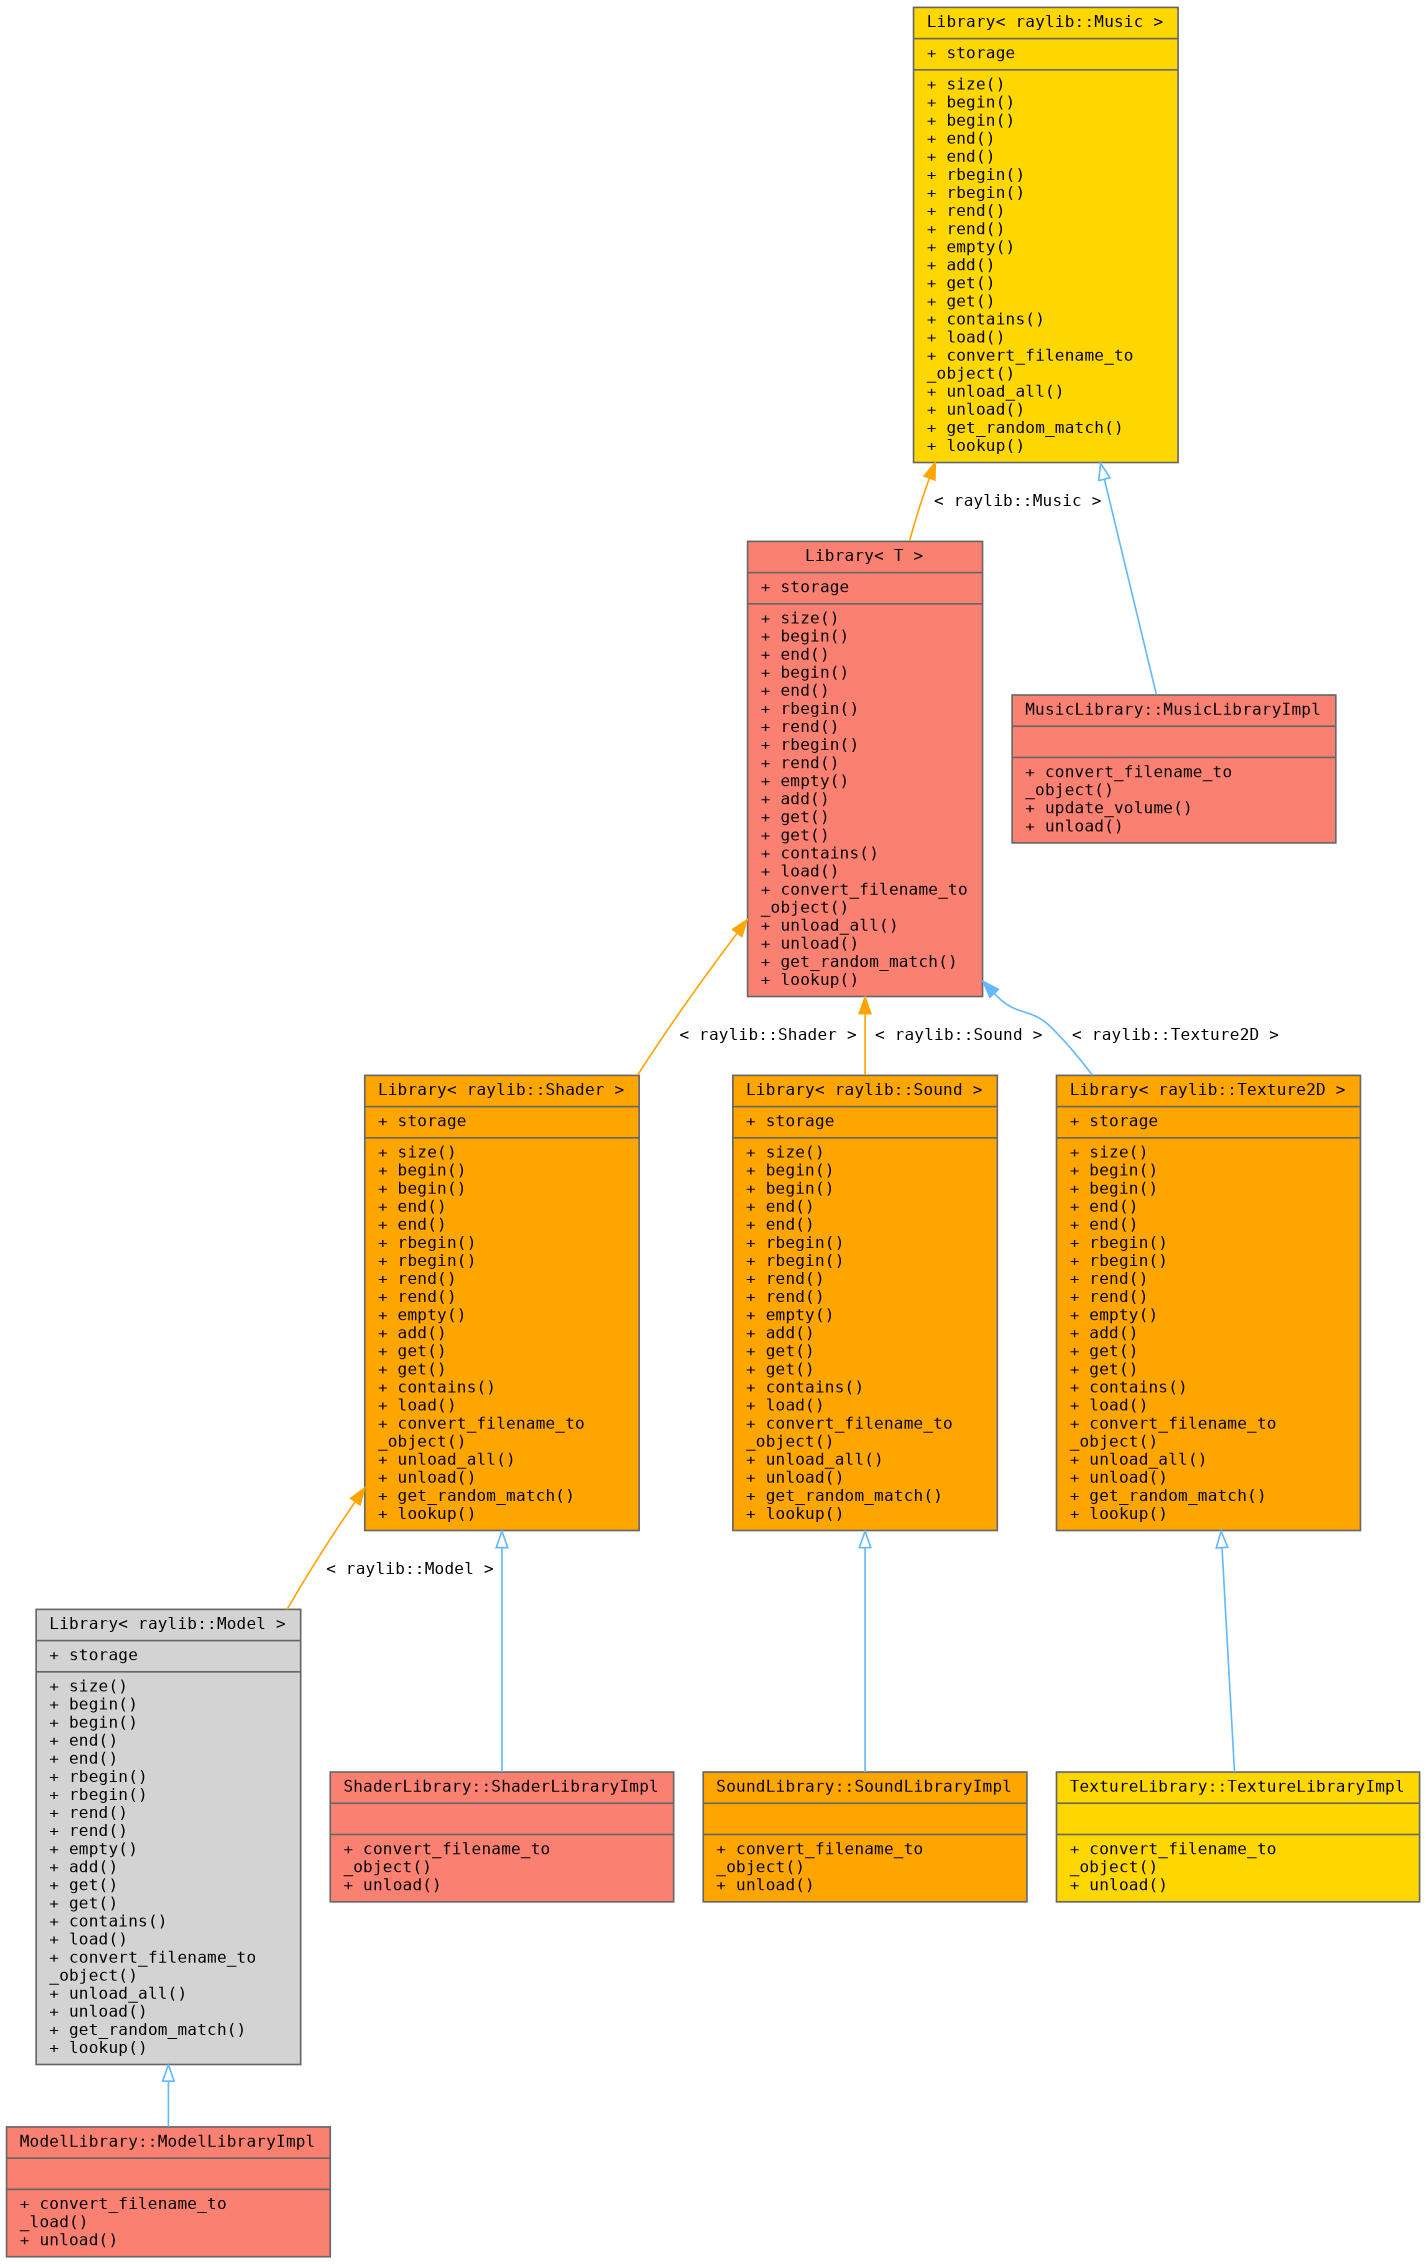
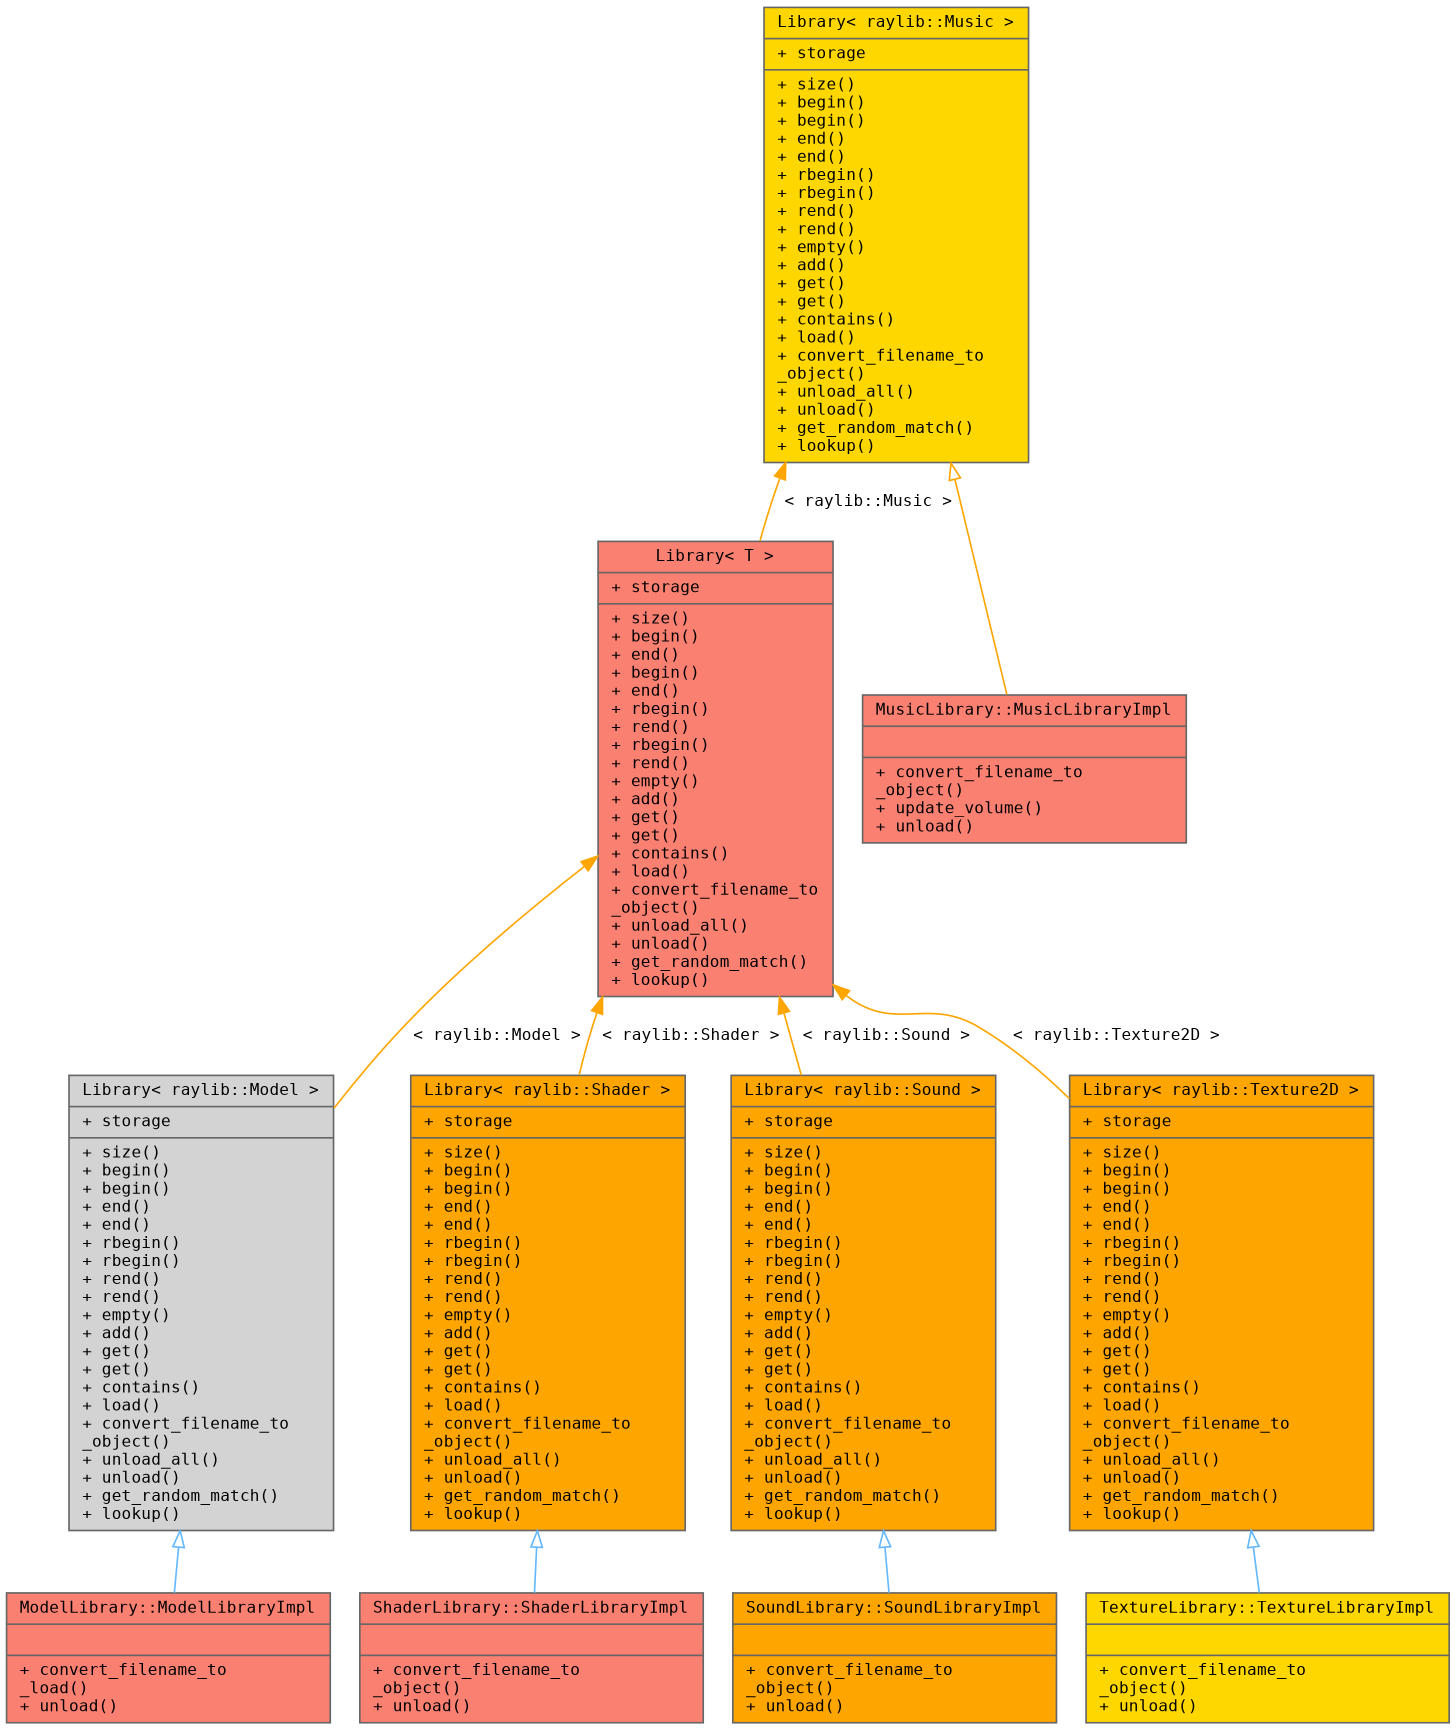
edge "MusicLibrary::MusicLibraryImpl" -> "Library< raylib::Music >": color steelblue1 -> orange
edge "Library< raylib::Texture2D >" -> "Library< T >": color steelblue1 -> orange
edge "Library< raylib::Model >" -> "Library< raylib::Shader >": now "Library< raylib::Model >" -> "Library< T >"
